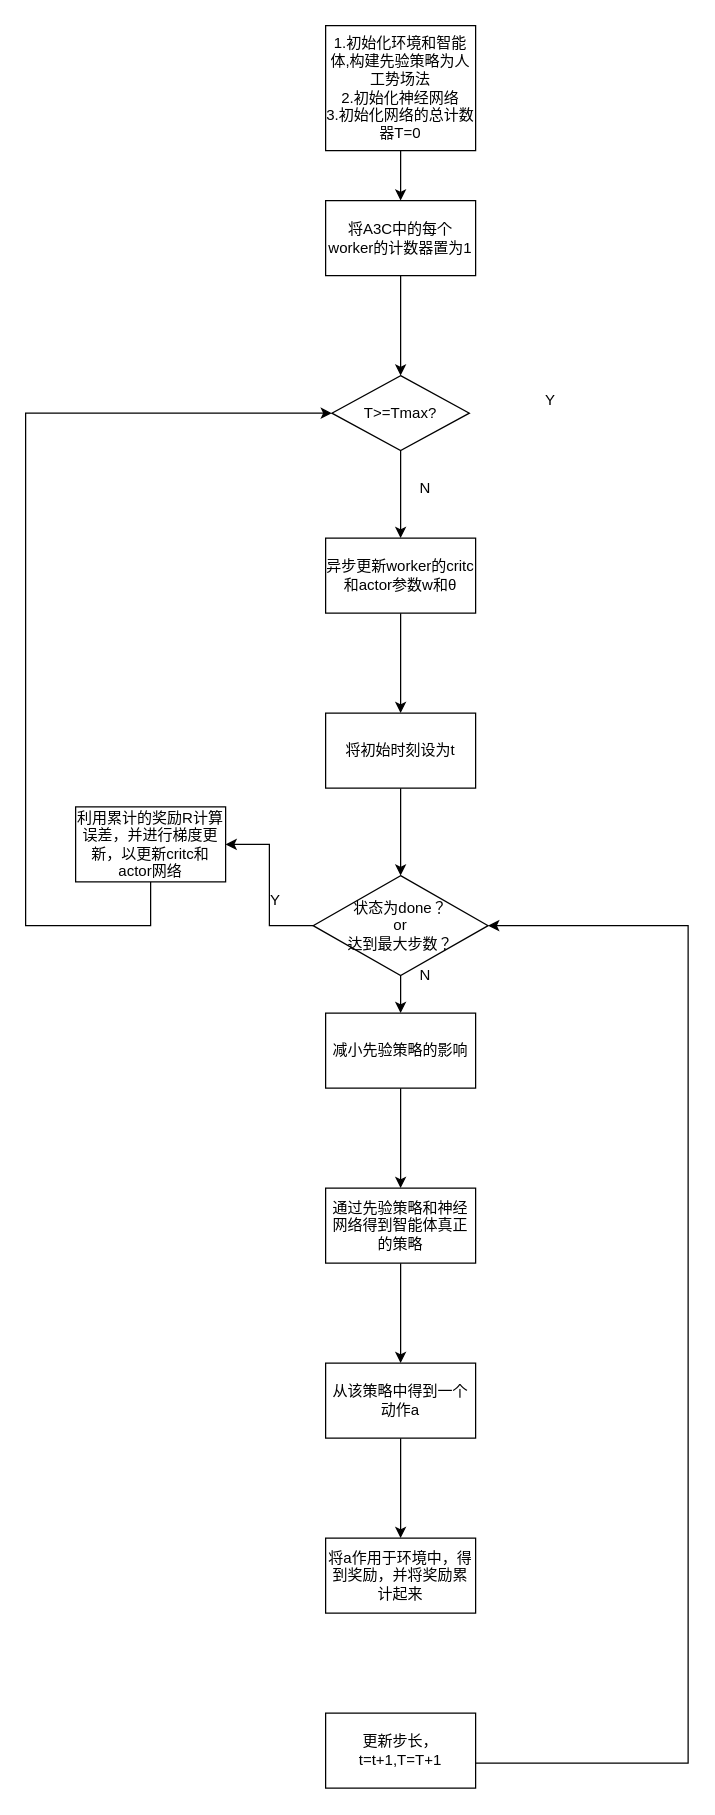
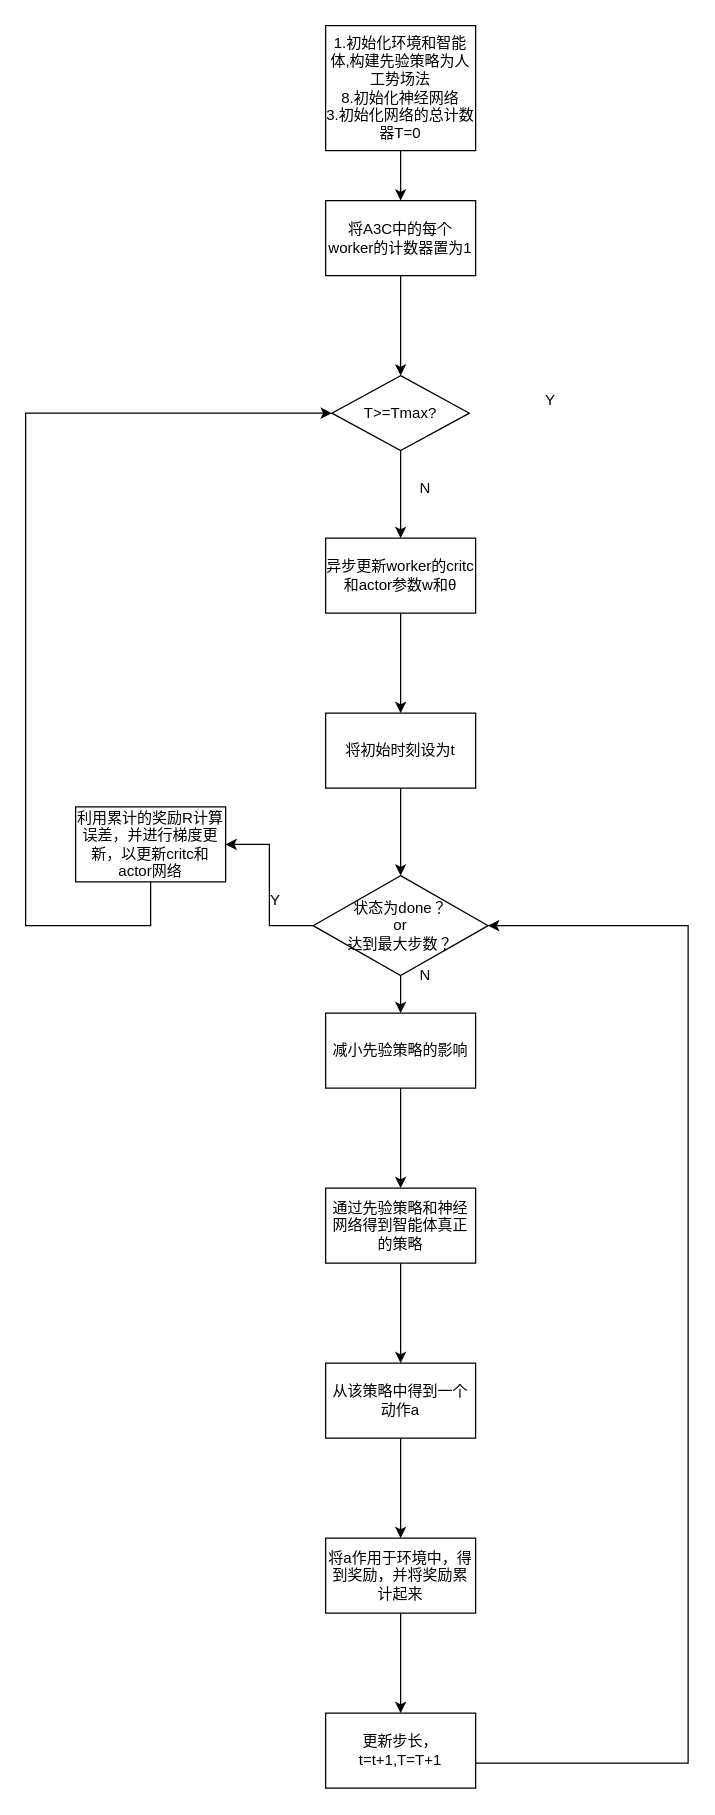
node "1.初始化环境和智能体,构建先验策略为人工势场法 2.初始化神经网络 3.初始化网络的总计数器T=0": label "1.初始化环境和智能体,构建先验策略为人工势场法 2.初始化神经网络 3.初始化网络的总计数器T=0" -> "1.初始化环境和智能体,构建先验策略为人工势场法 8.初始化神经网络 3.初始化网络的总计数器T=0"
edge "将a作用于环境中，得到奖励，并将奖励累计起来" -> "更新步长，t=t+1,T=T+1": added
